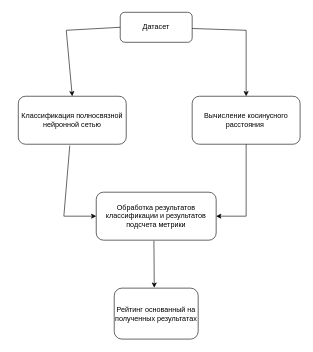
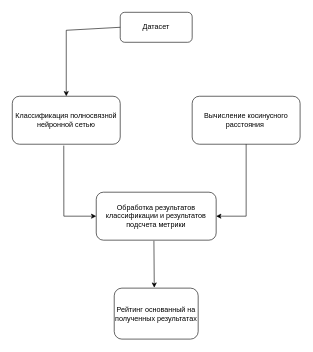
edge "Датасет" -> "Вычисление косинусного расстояния": removed
node "Классификация полносвязной нейронной сетью": moved (72, 120) -> (66, 120)
